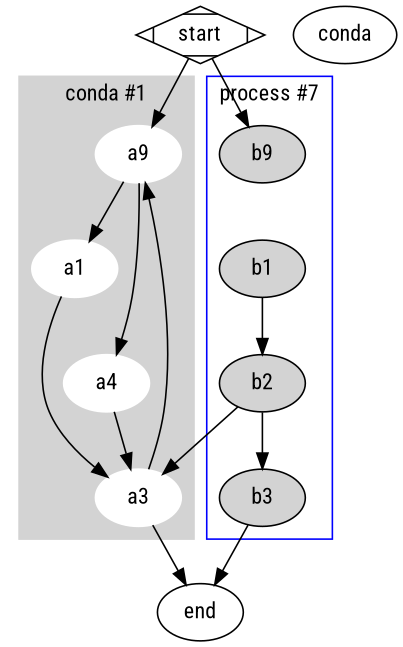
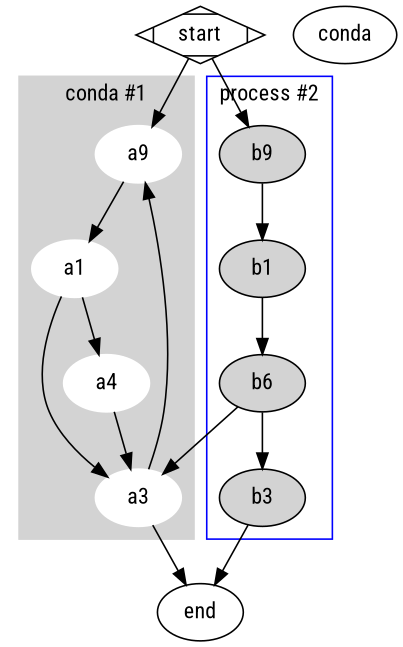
cluster "process #7": label "process #7" -> "process #2"
edge "b9" -> "b1": added
edge "a9" -> "a4": now "a1" -> "a4"
node "b2": label "b2" -> "b6"
